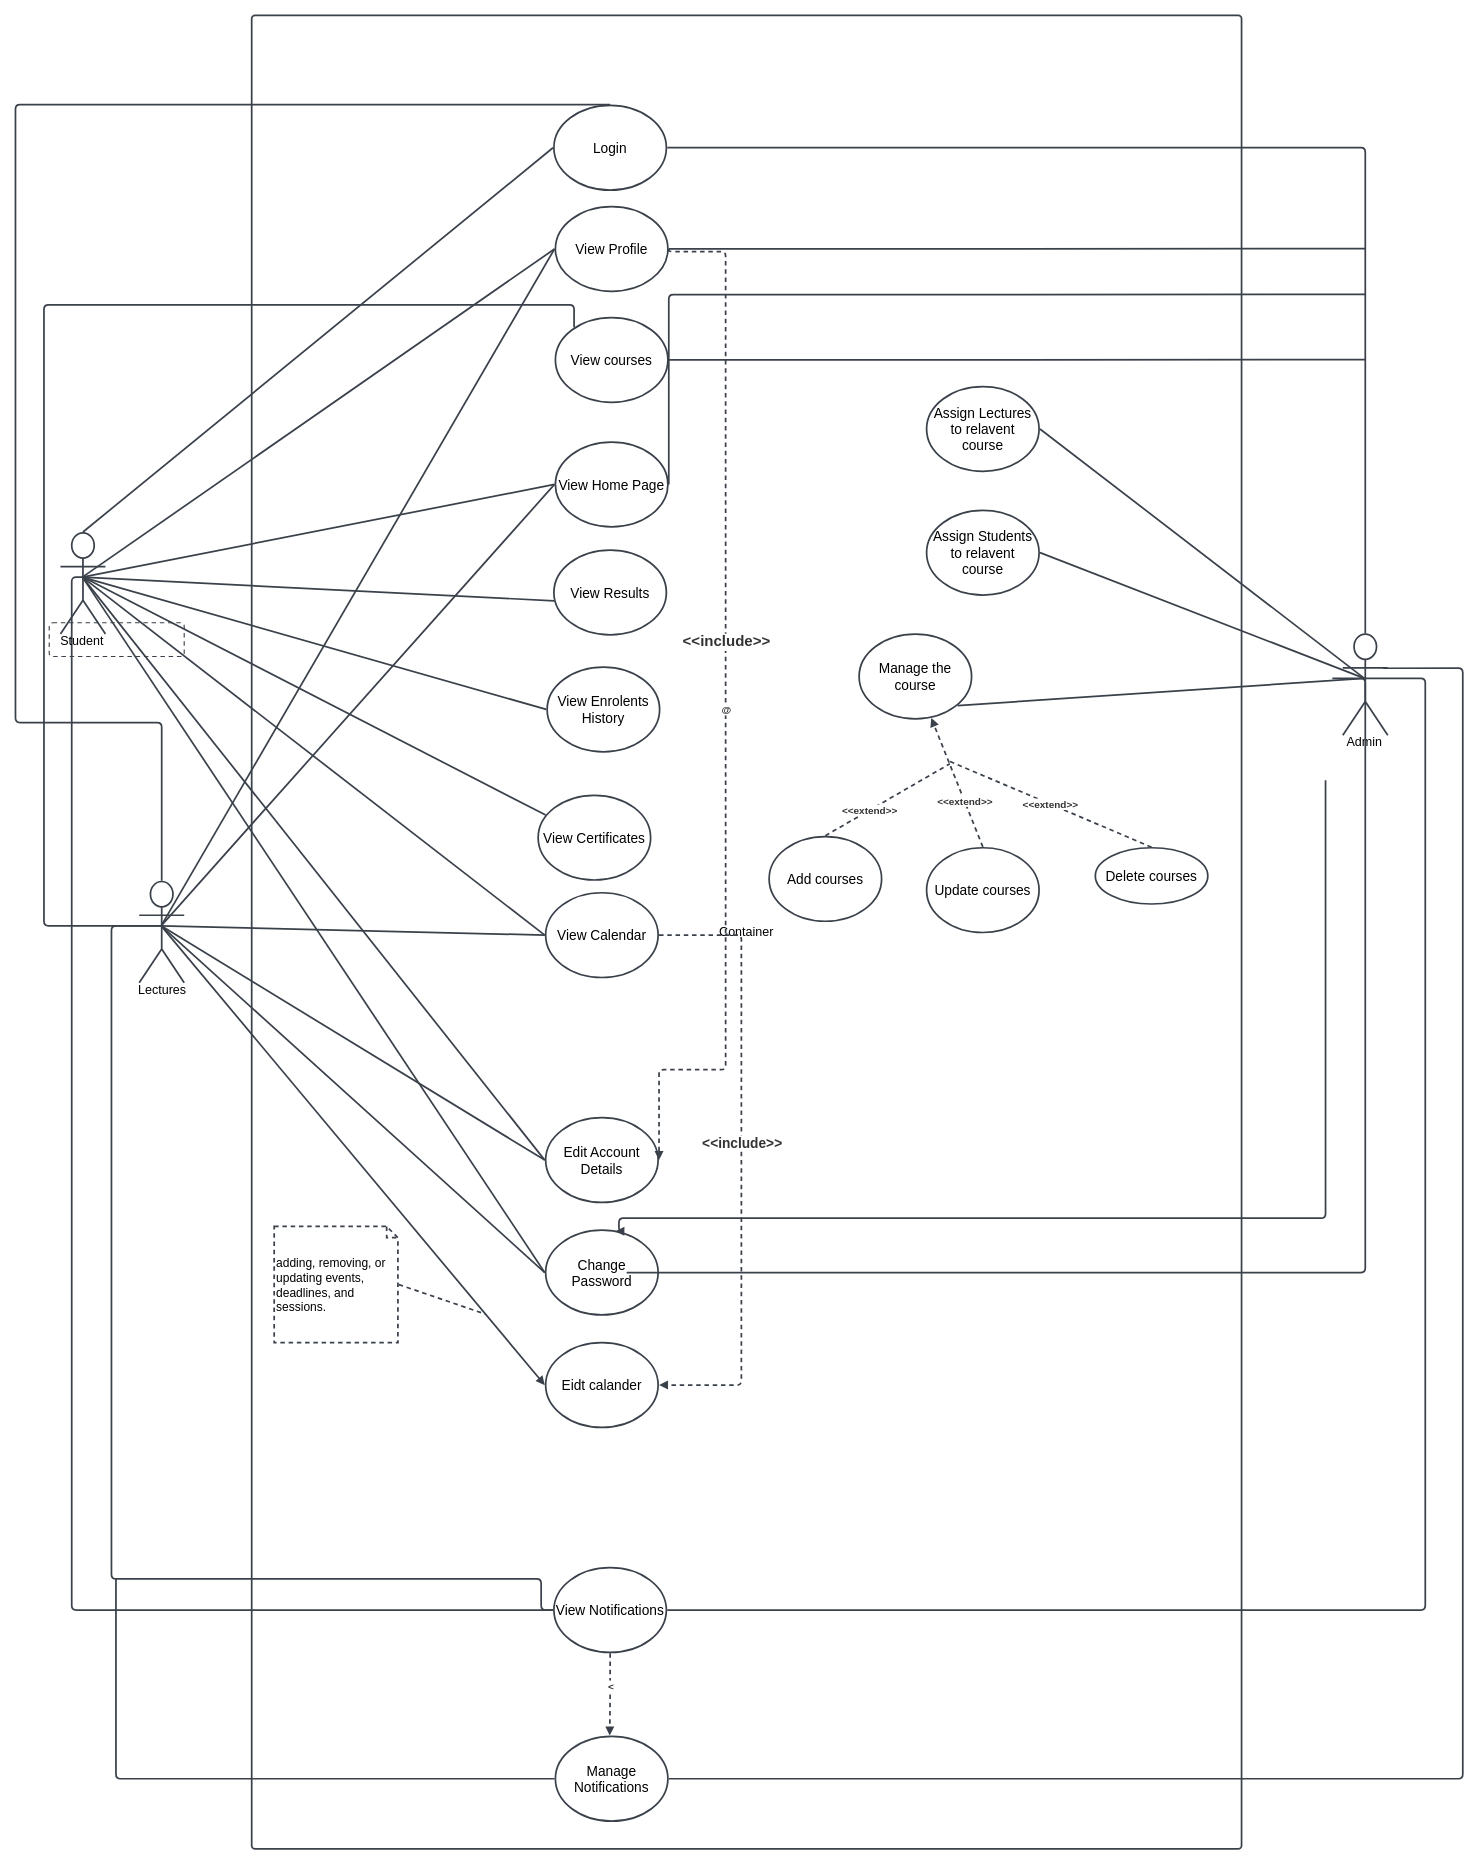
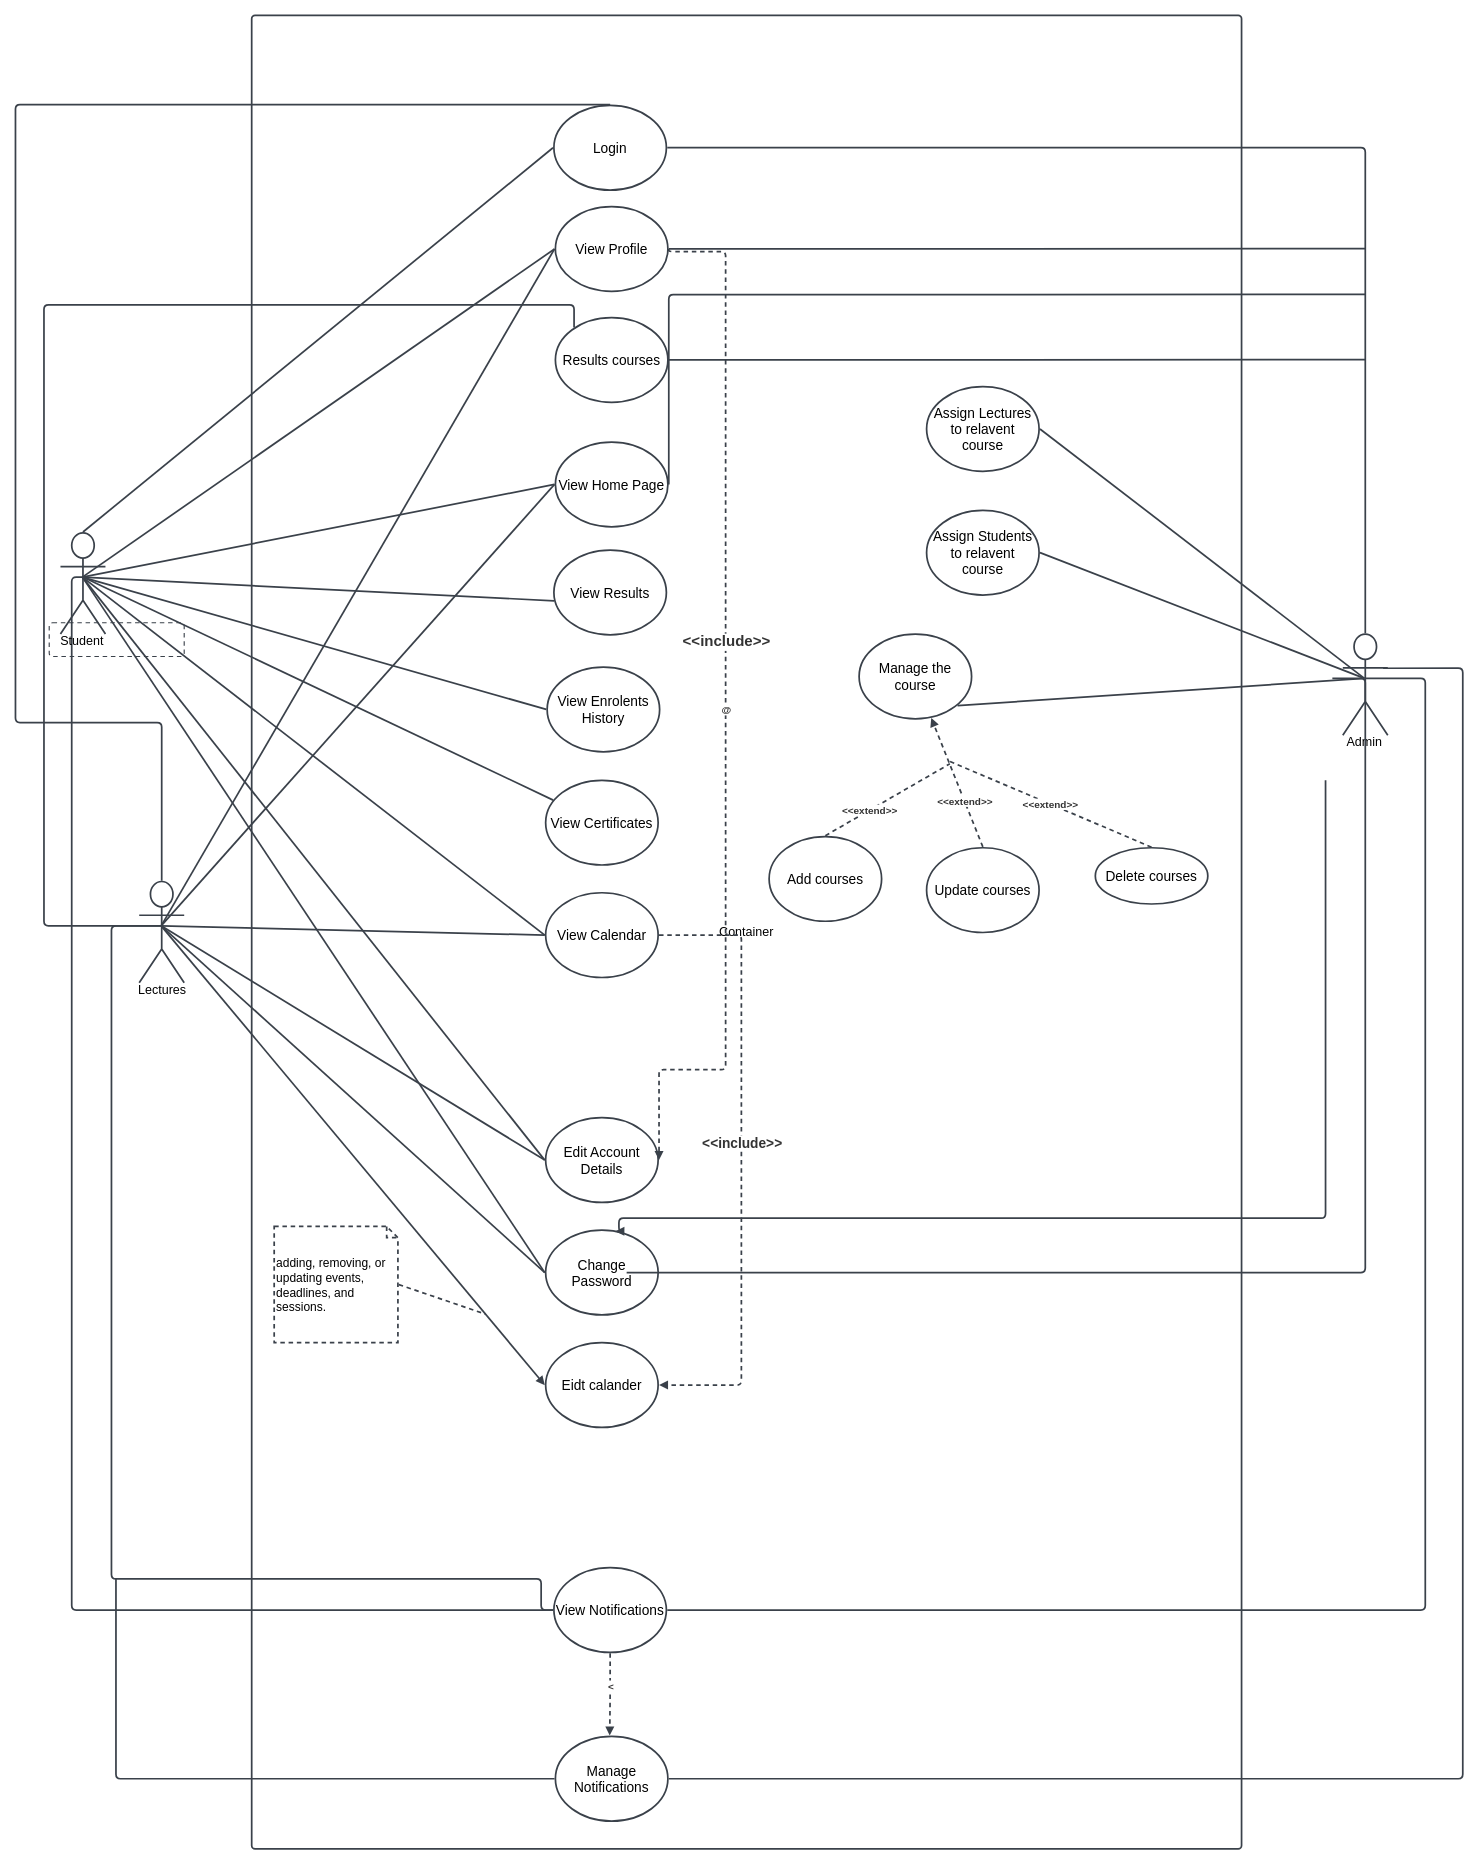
node "View courses": label "View courses" -> "Results courses"
node "View Certificates": moved (594, 838) -> (602, 823)
